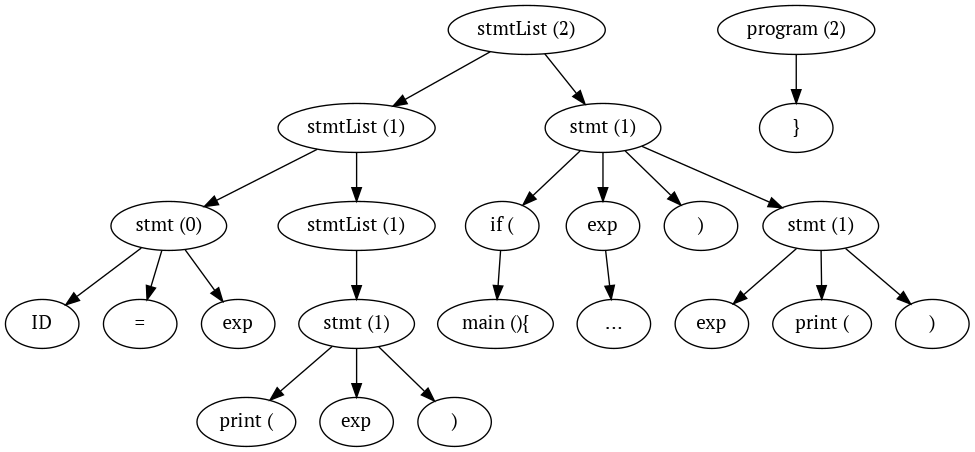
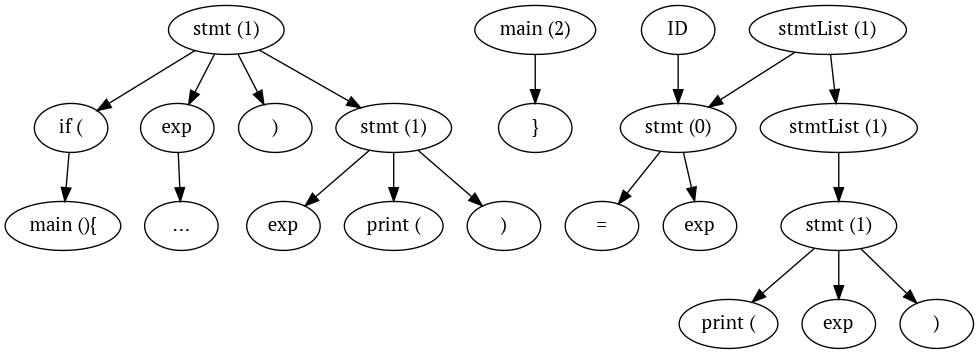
node "stmtList (2)": removed
node "program (2)": label "program (2)" -> "main (2)"
edge "stmt (0)" -> "ID": reversed
